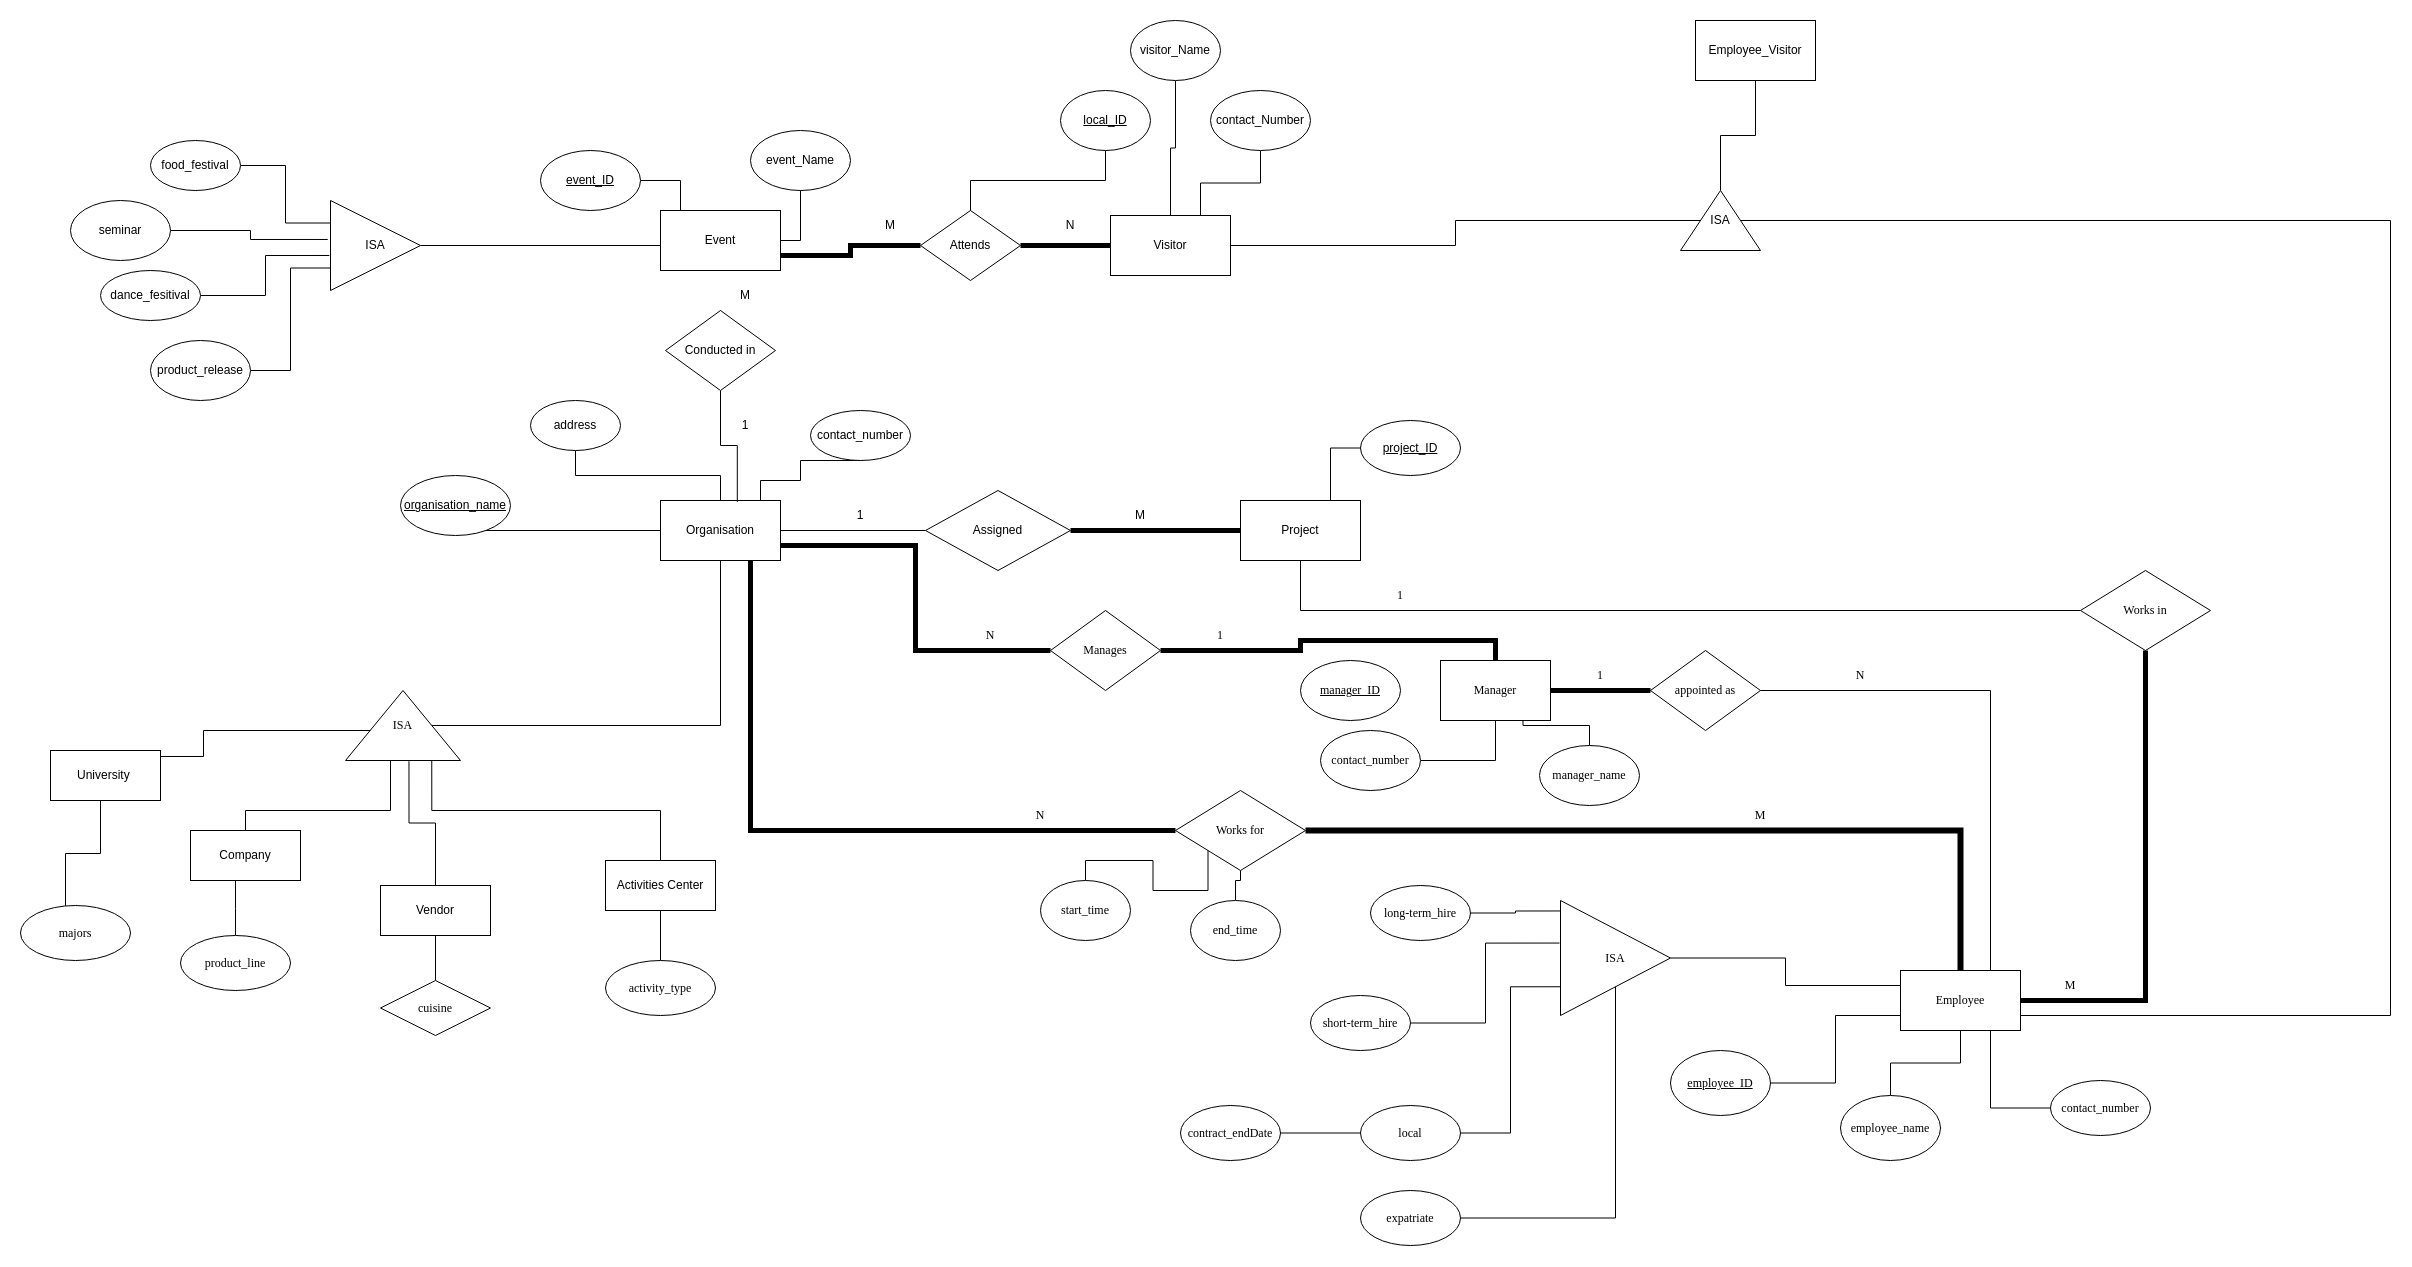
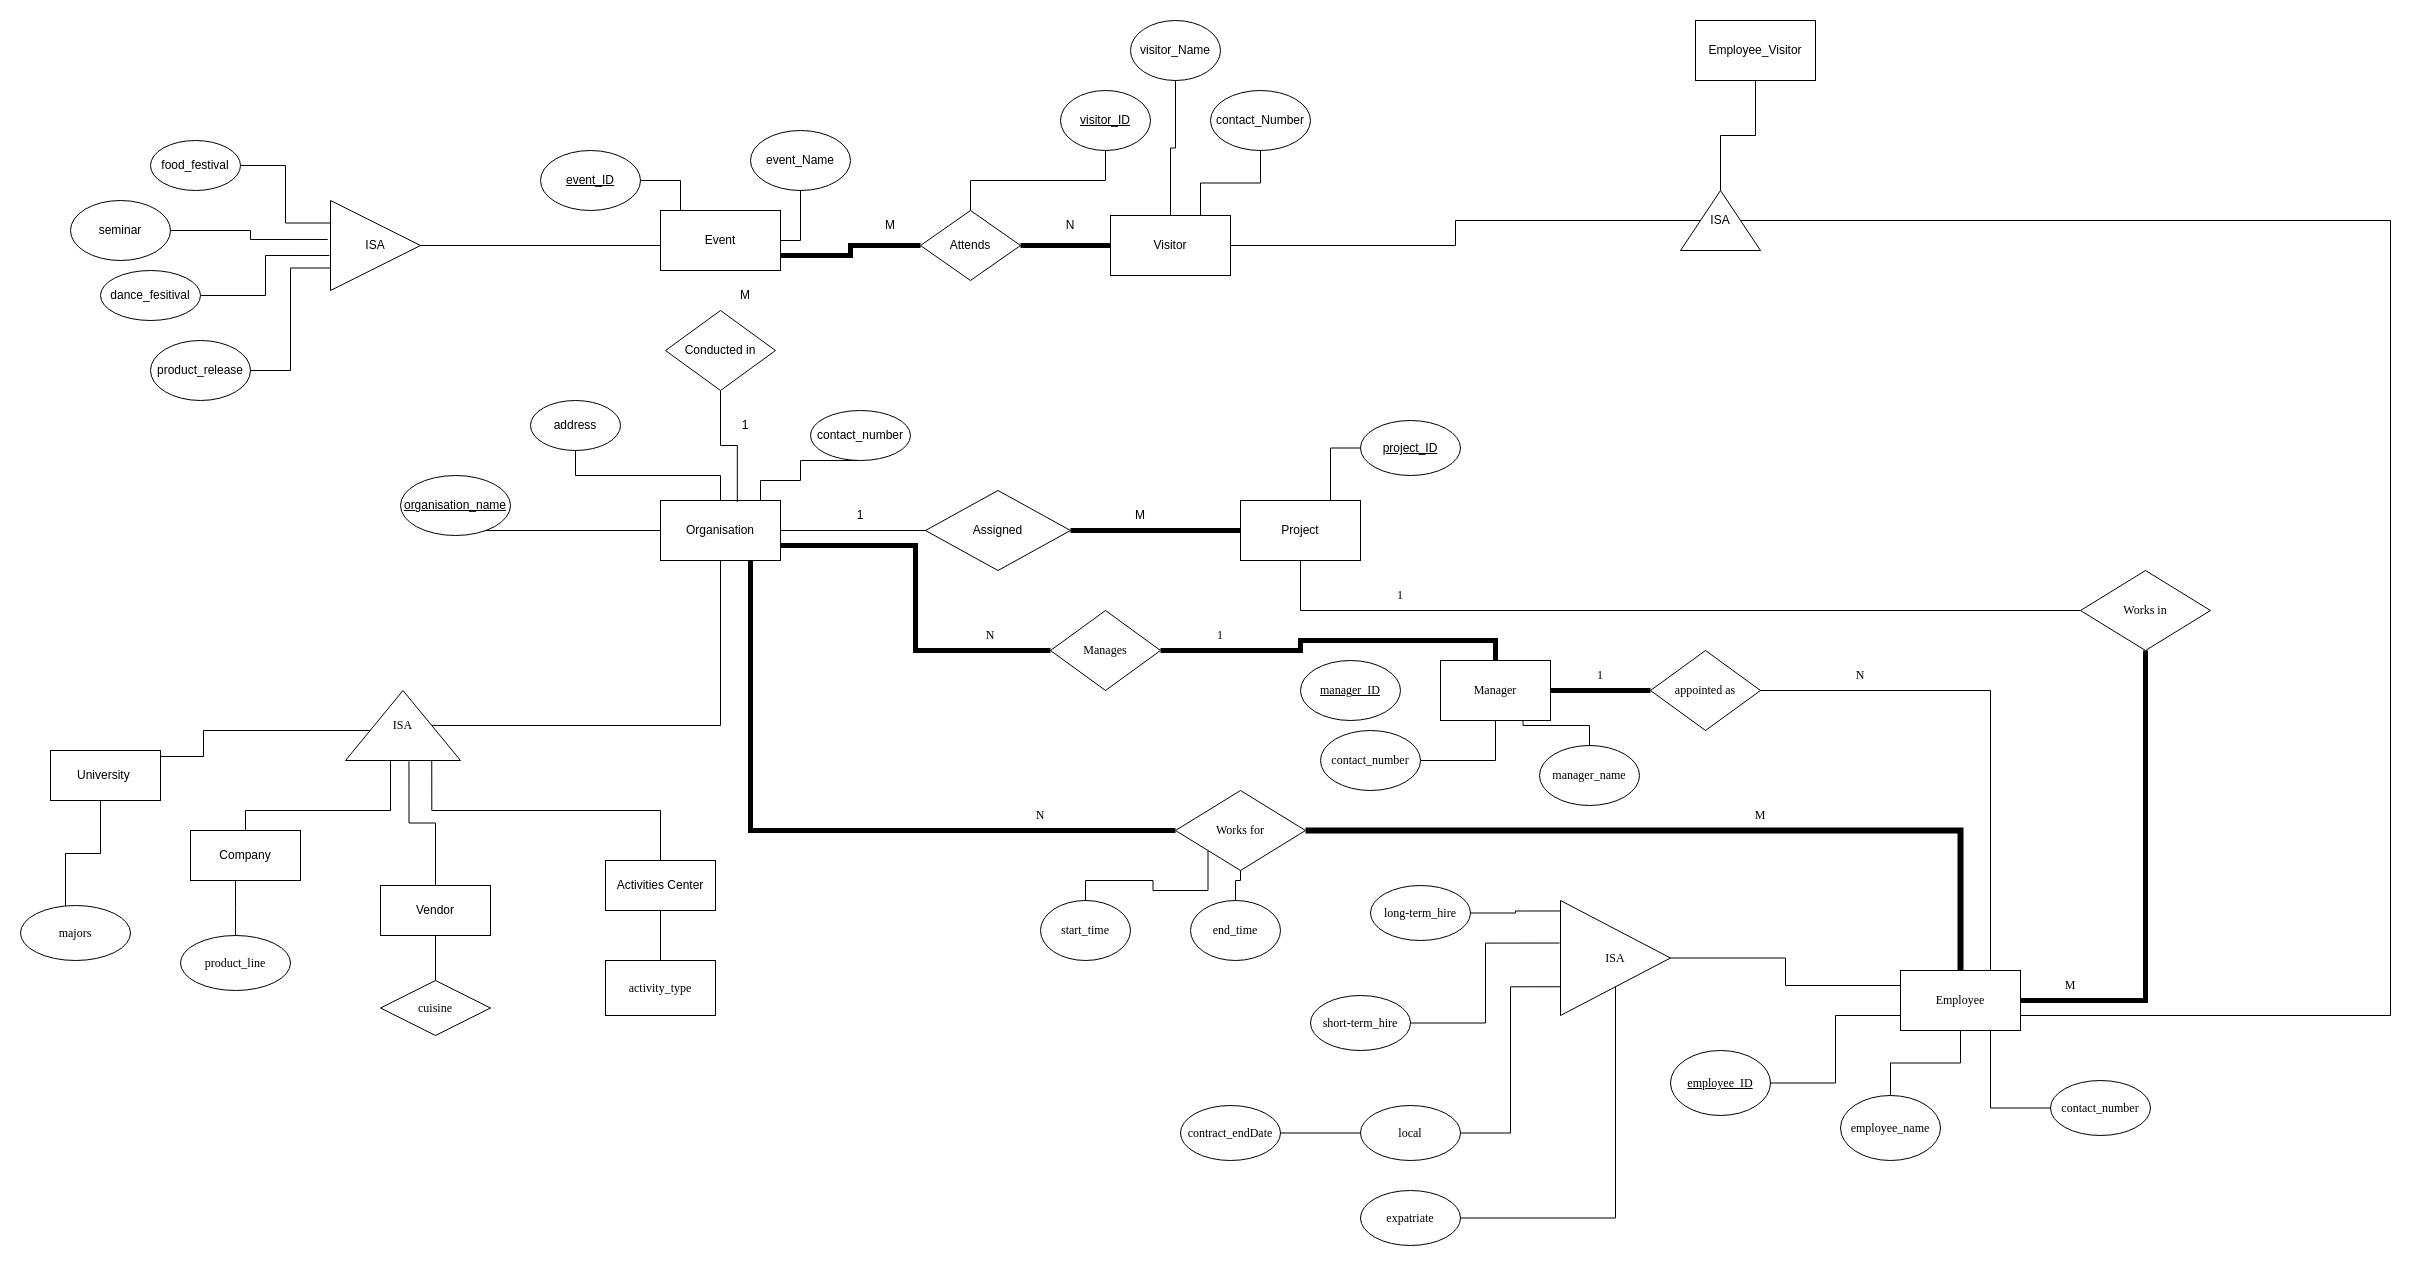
node "local_ID": label "local_ID" -> "visitor_ID"
node "start_time": moved (1086, 911) -> (1086, 931)
node "activity_type": shape ellipse -> rectangle
